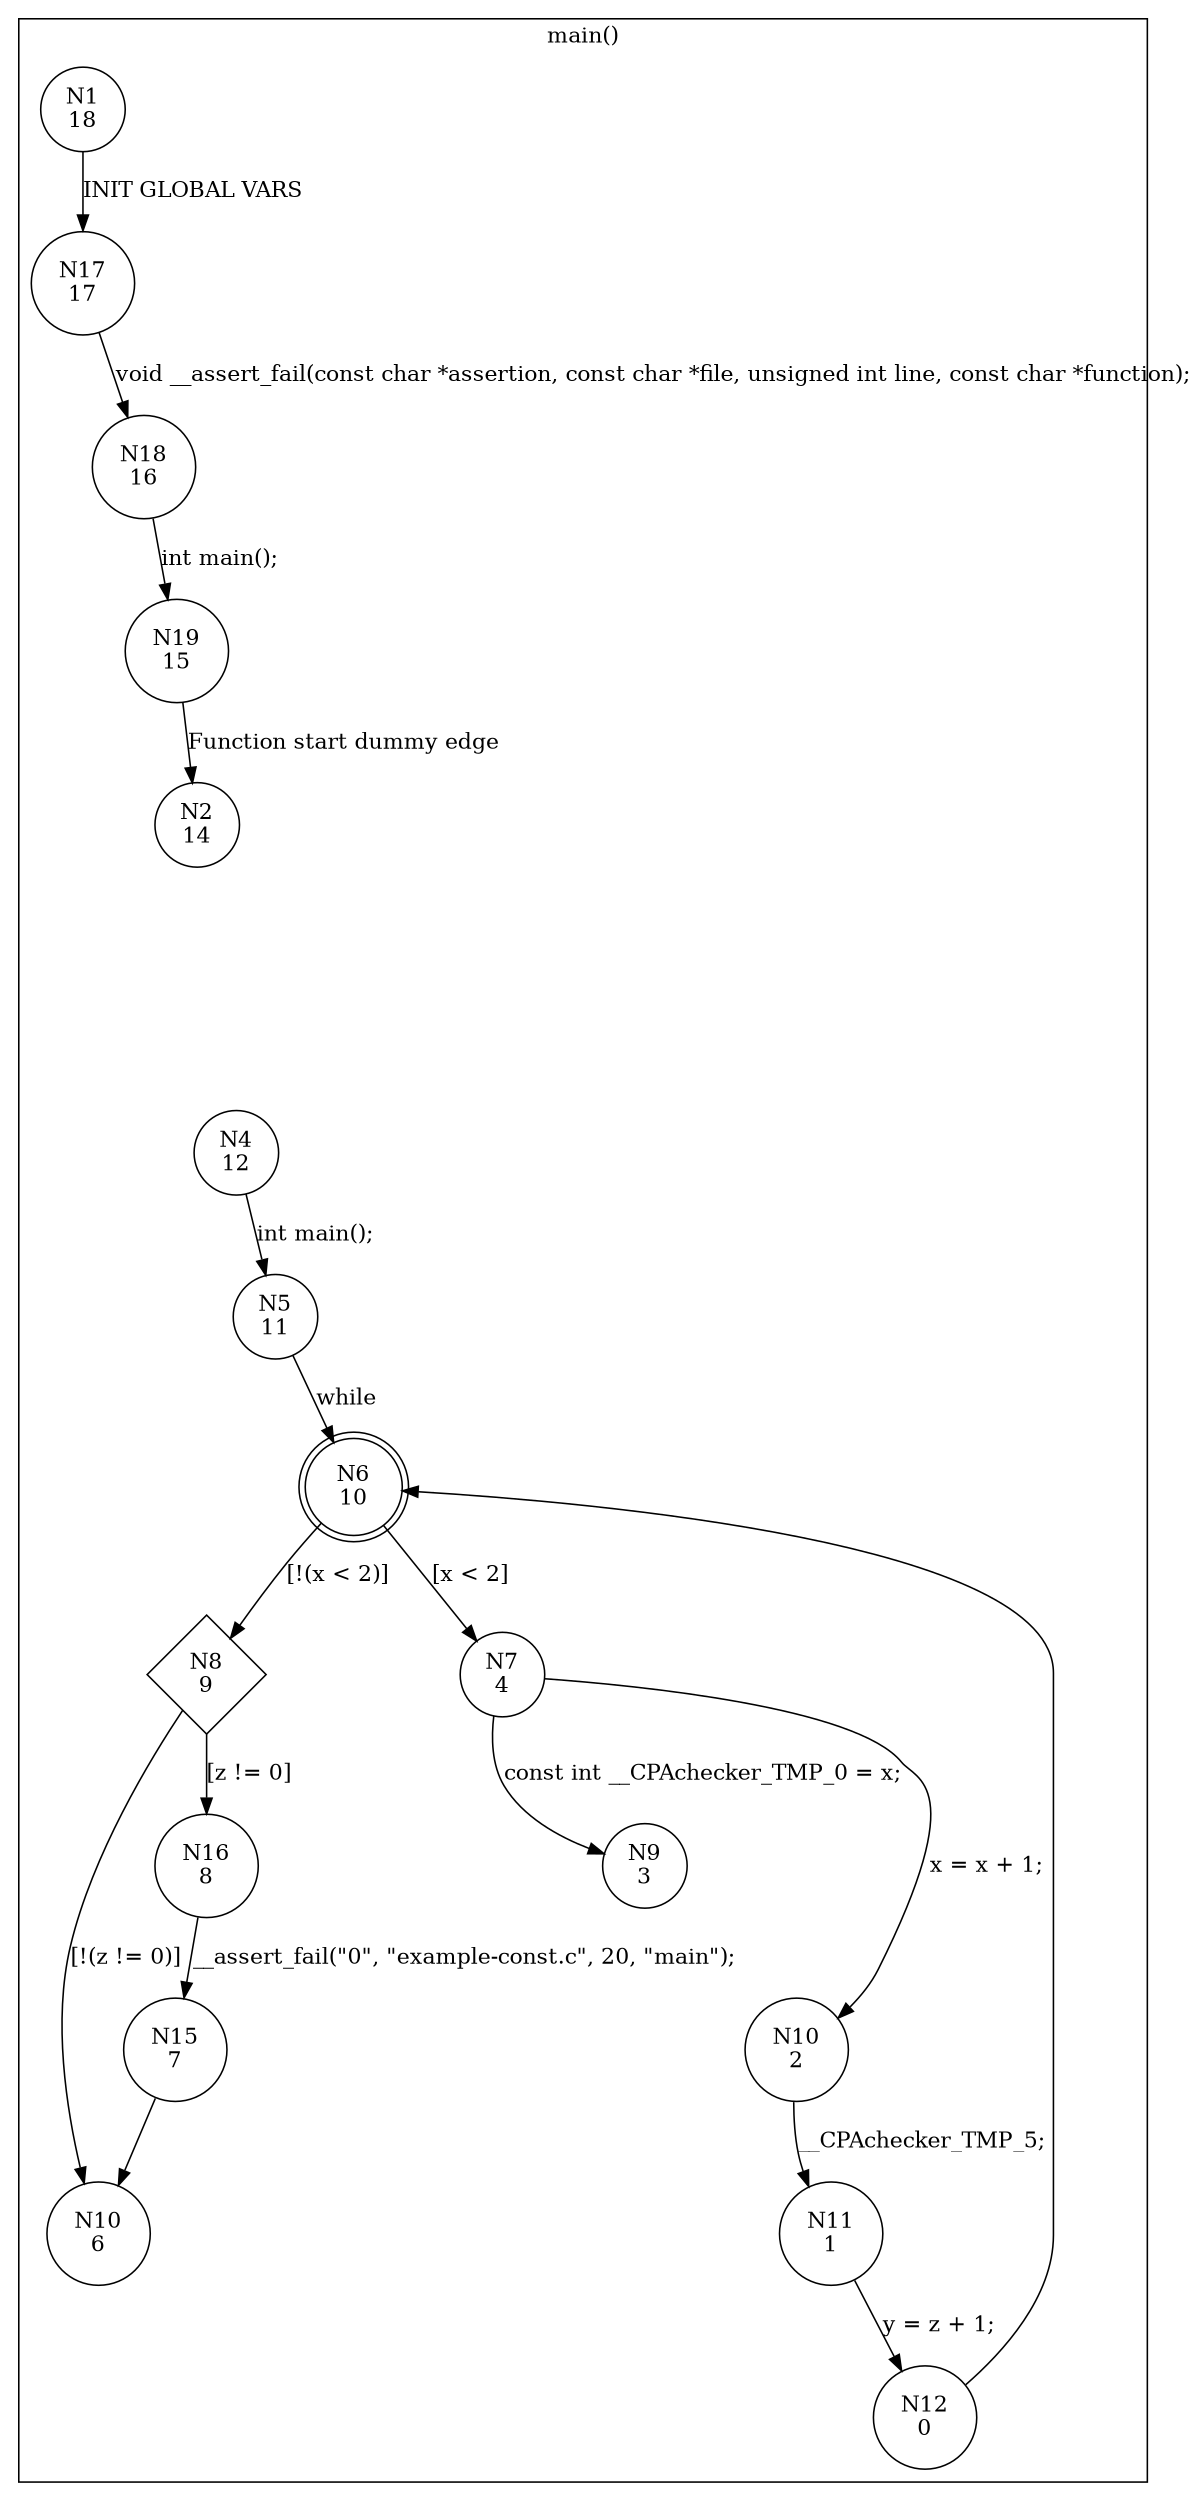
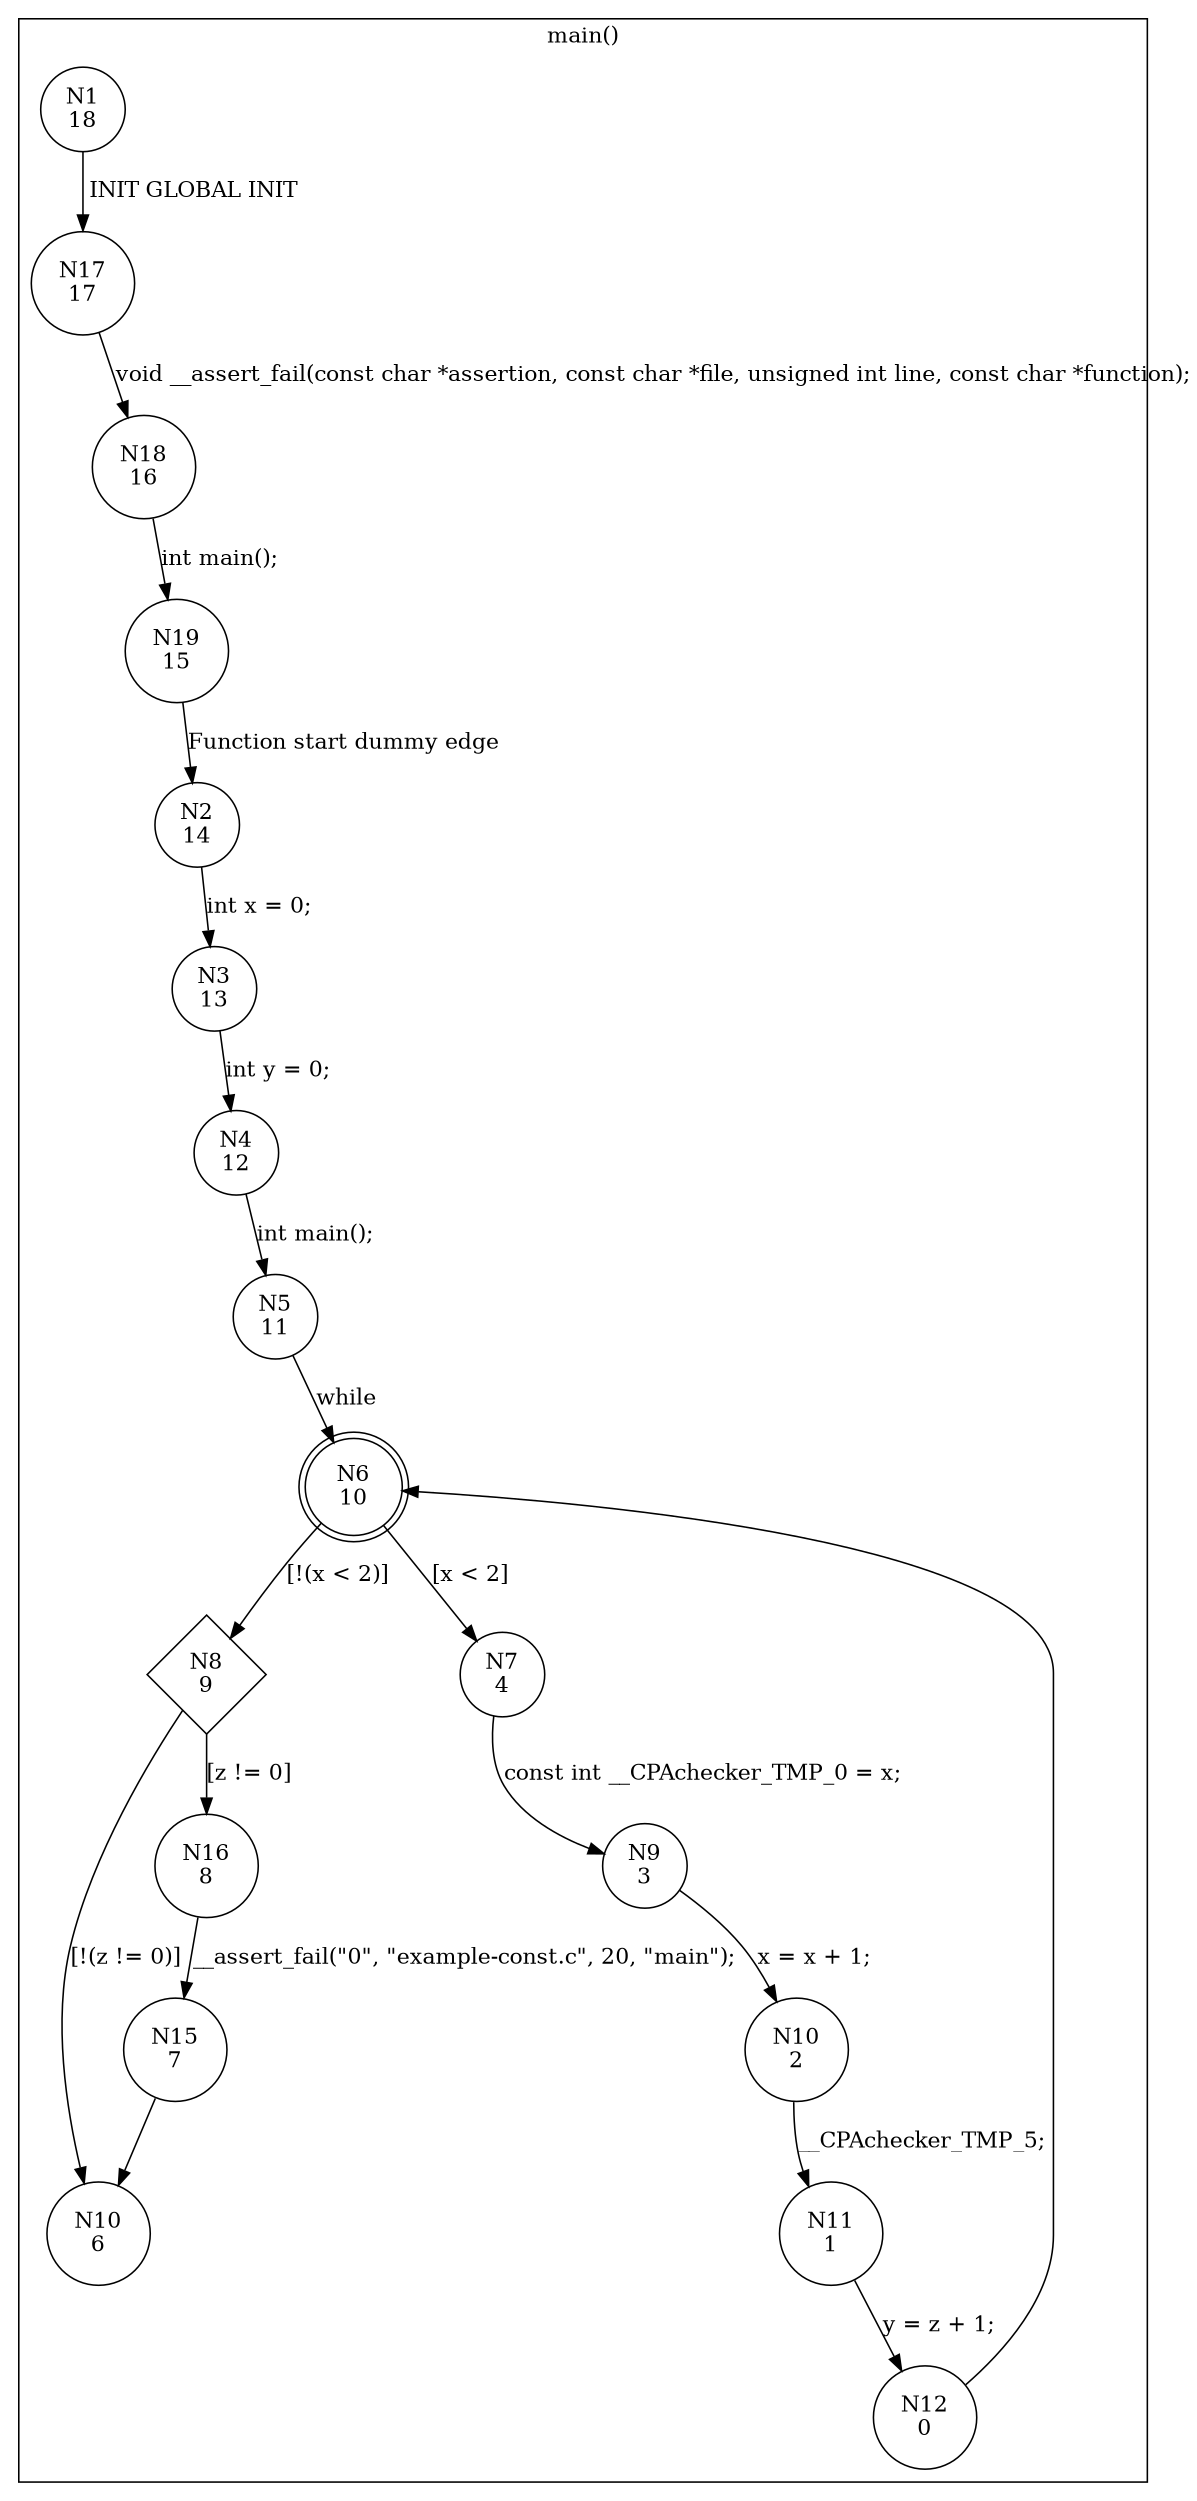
edge "N1 18" -> "N17 17": label "INIT GLOBAL VARS" -> "INIT GLOBAL INIT"
node "N3 13": added
edge "N7 4" -> "N10 2": now "N9 3" -> "N10 2"
